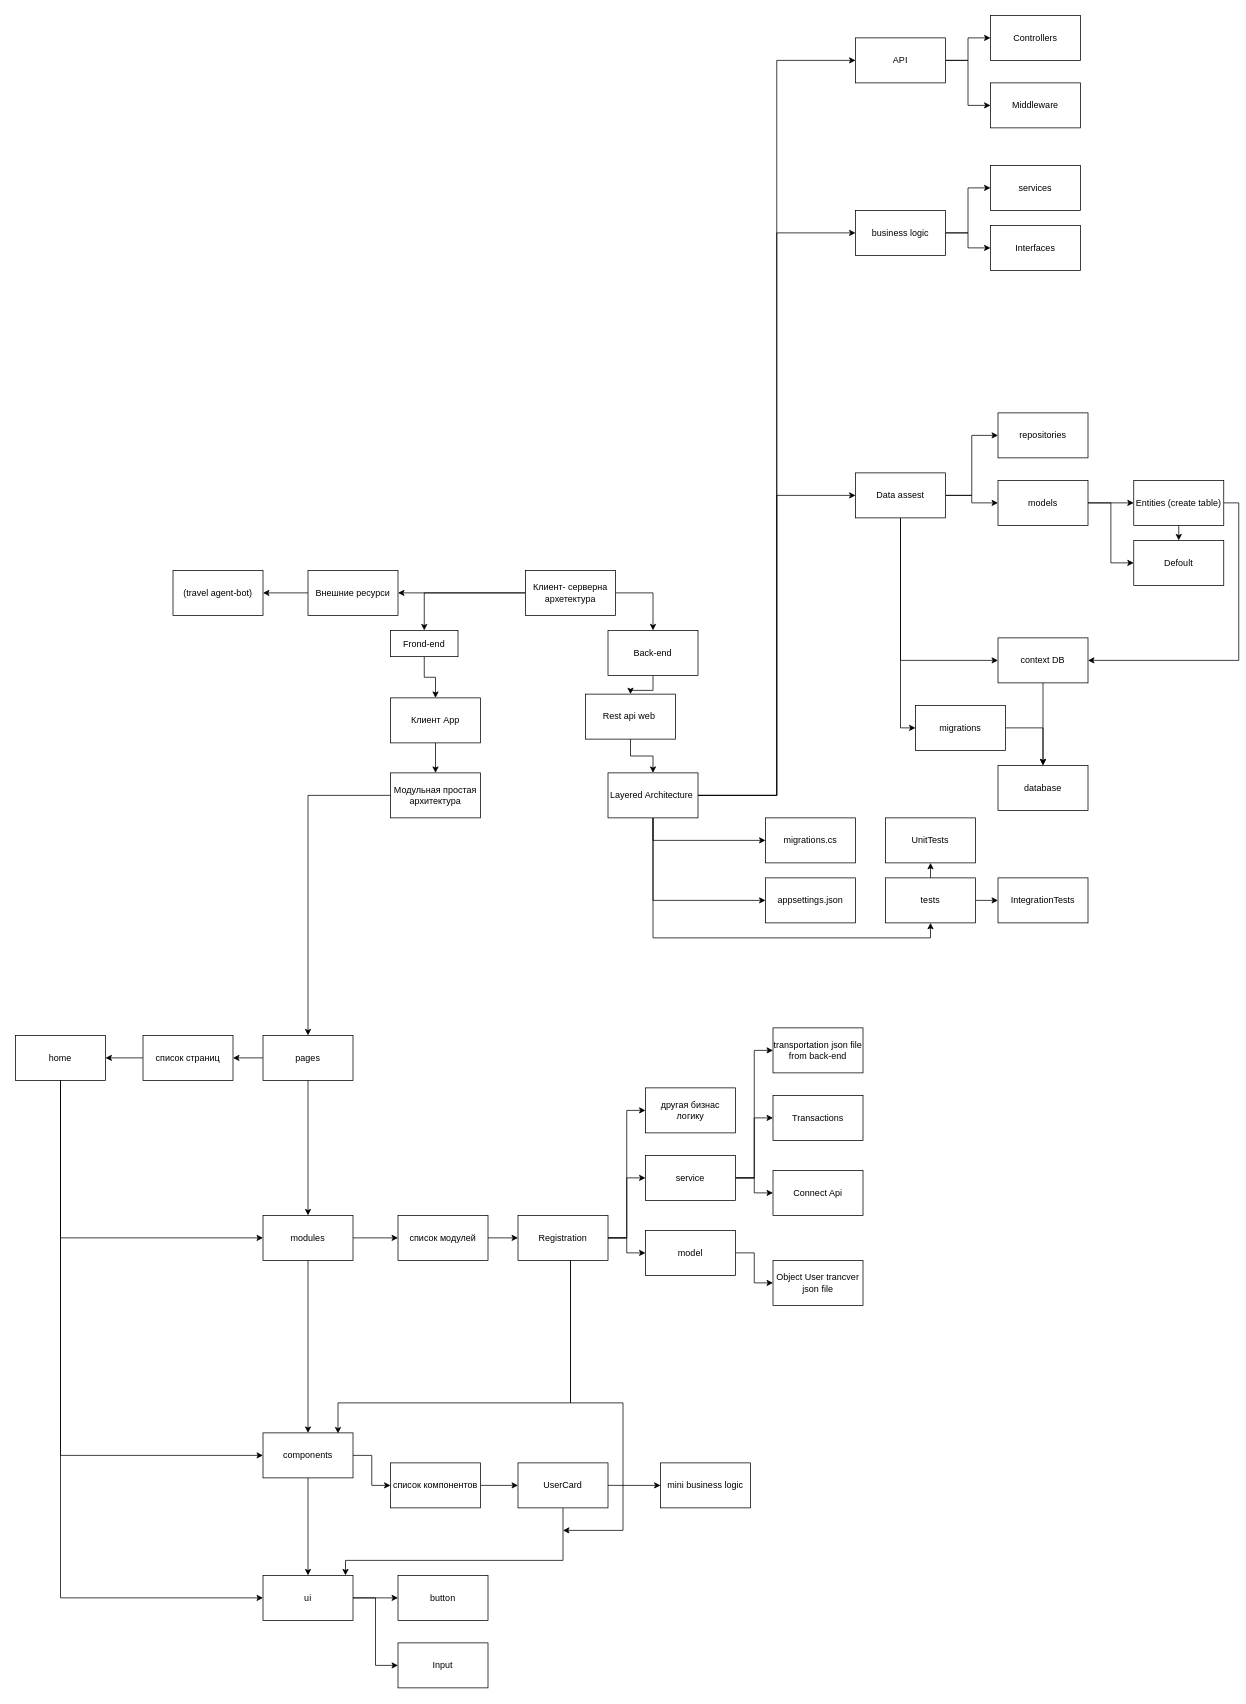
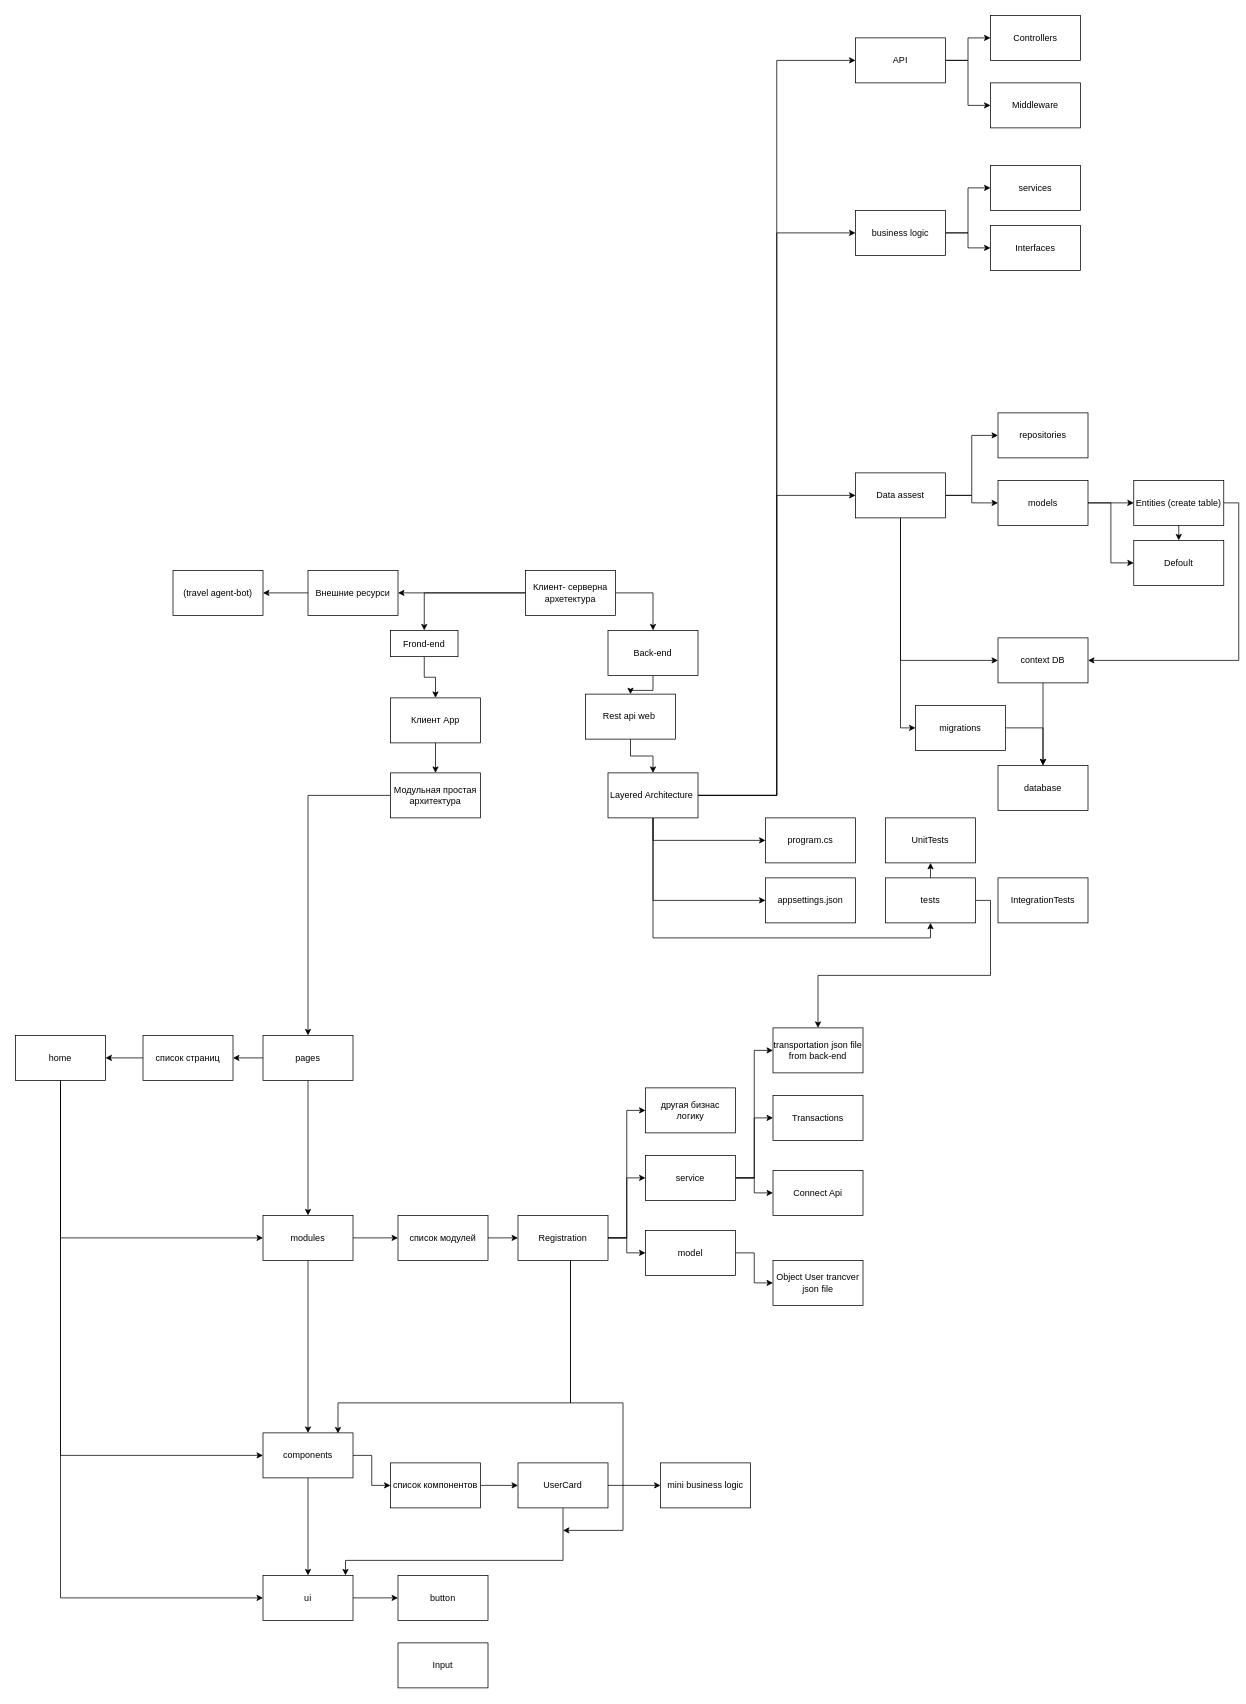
node "migrations.cs": label "migrations.cs" -> "program.cs"
edge "tests" -> "IntegrationTests": now "tests" -> "transportation json file from back-end"
edge "ui" -> "Input": removed
